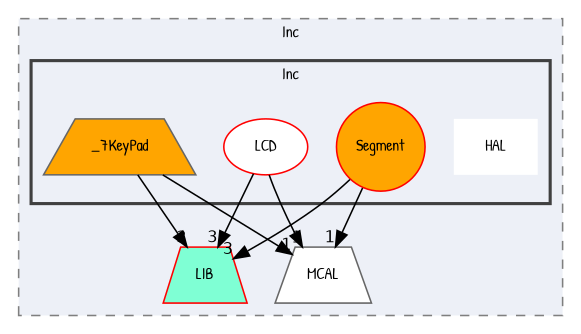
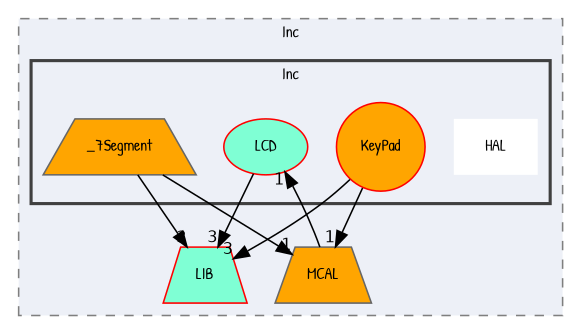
node "_7KeyPad": label "_7KeyPad" -> "_7Segment"
node "LCD": fillcolor white -> aquamarine
node "Segment": label "Segment" -> "KeyPad"
edge "LCD" -> "MCAL": reversed
node "MCAL": fillcolor white -> orange
